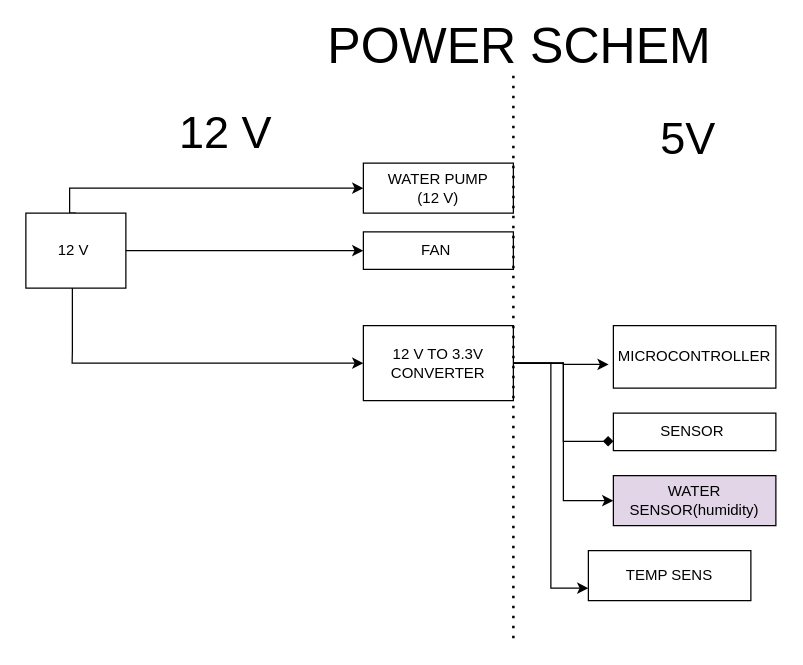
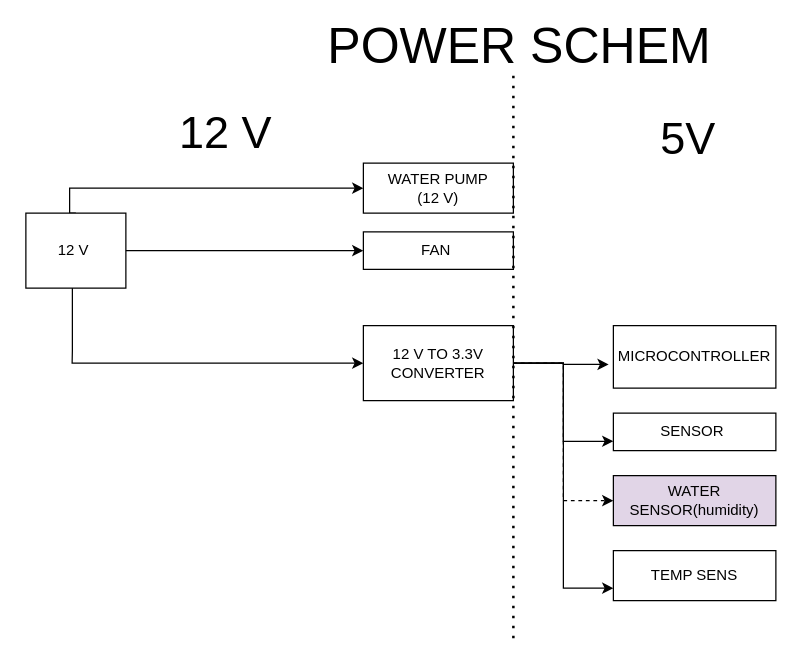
edge "12 V TO 3.3V CONVERTER" -> "SENSOR": arrowhead diamond -> classic
edge "12 V TO 3.3V CONVERTER" -> "WATER SENSOR(humidity)": style solid -> dashed
node "TEMP SENS": moved (669, 576) -> (694, 576)
